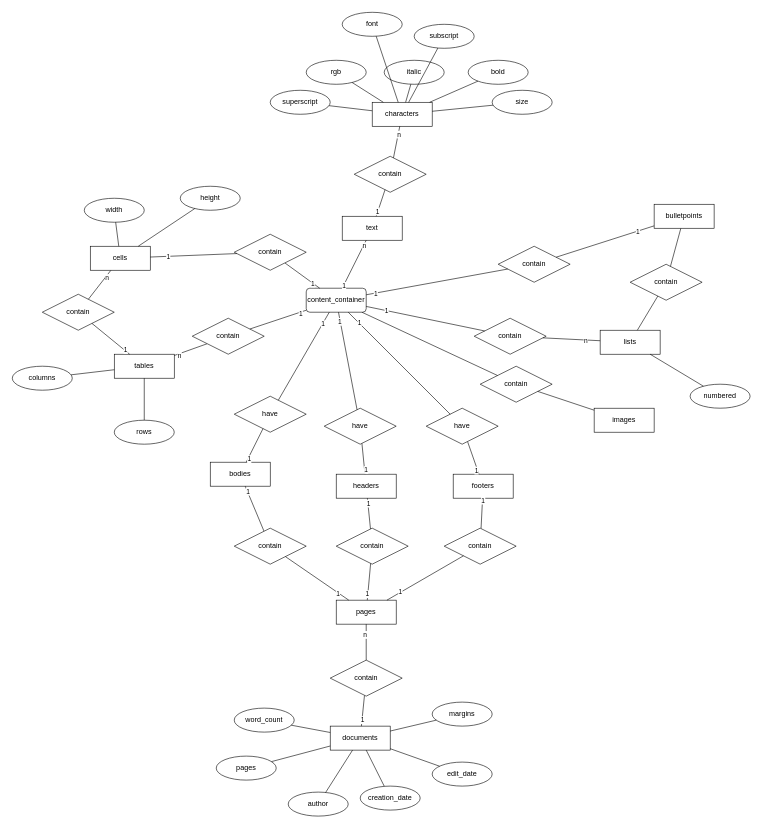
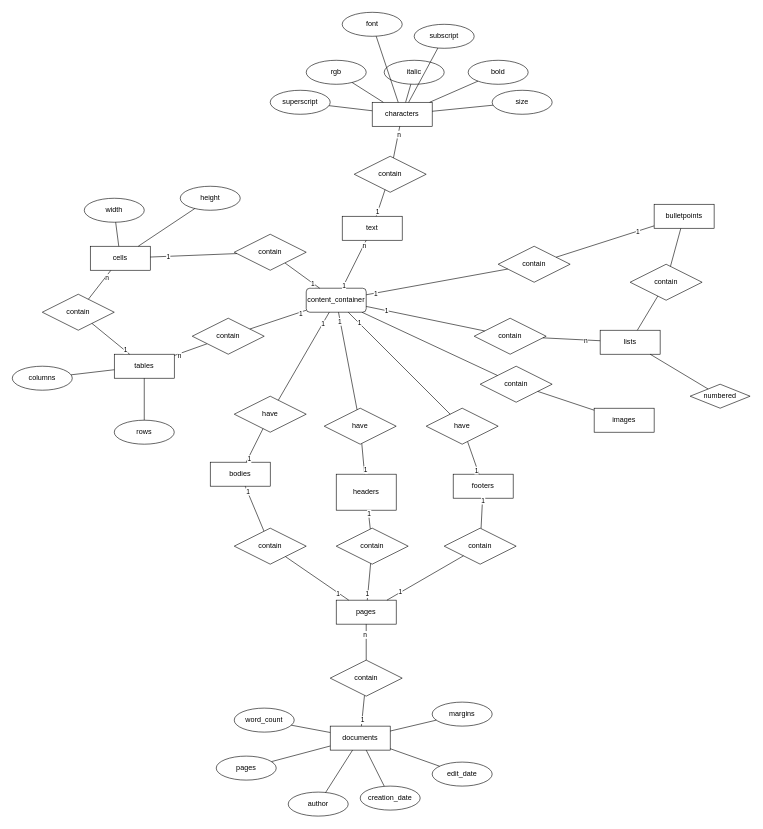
node "numbered": shape ellipse -> diamond
node "headers": size 60x24 -> 60x36
